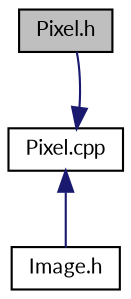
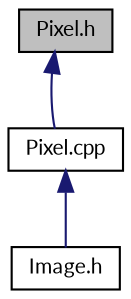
edge "Pixel.h" -> "Pixel.cpp": reversed
